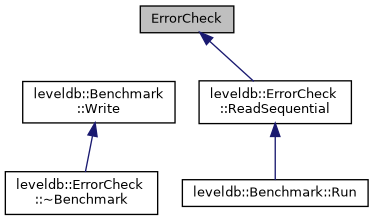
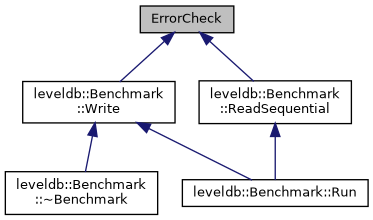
edge "leveldb::Benchmark ::Write" -> "ErrorCheck": added
node "leveldb::ErrorCheck ::ReadSequential": label "leveldb::ErrorCheck ::ReadSequential" -> "leveldb::Benchmark ::ReadSequential"
edge "leveldb::Benchmark::Run" -> "leveldb::Benchmark ::Write": added
node "leveldb::ErrorCheck ::~Benchmark": label "leveldb::ErrorCheck ::~Benchmark" -> "leveldb::Benchmark ::~Benchmark"
